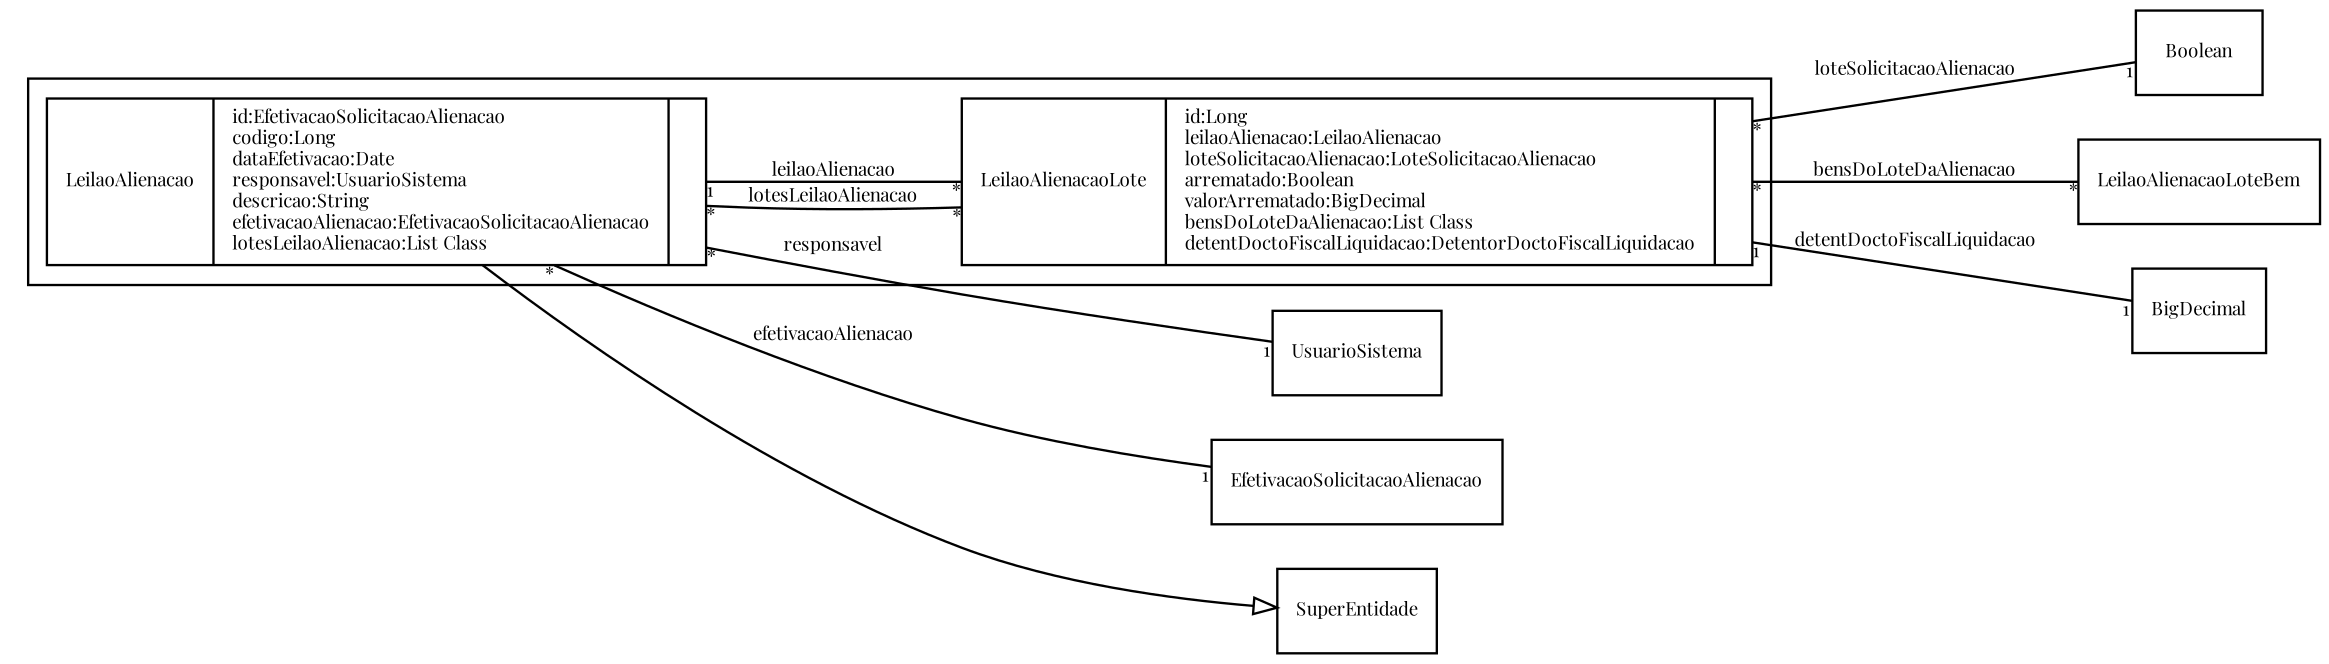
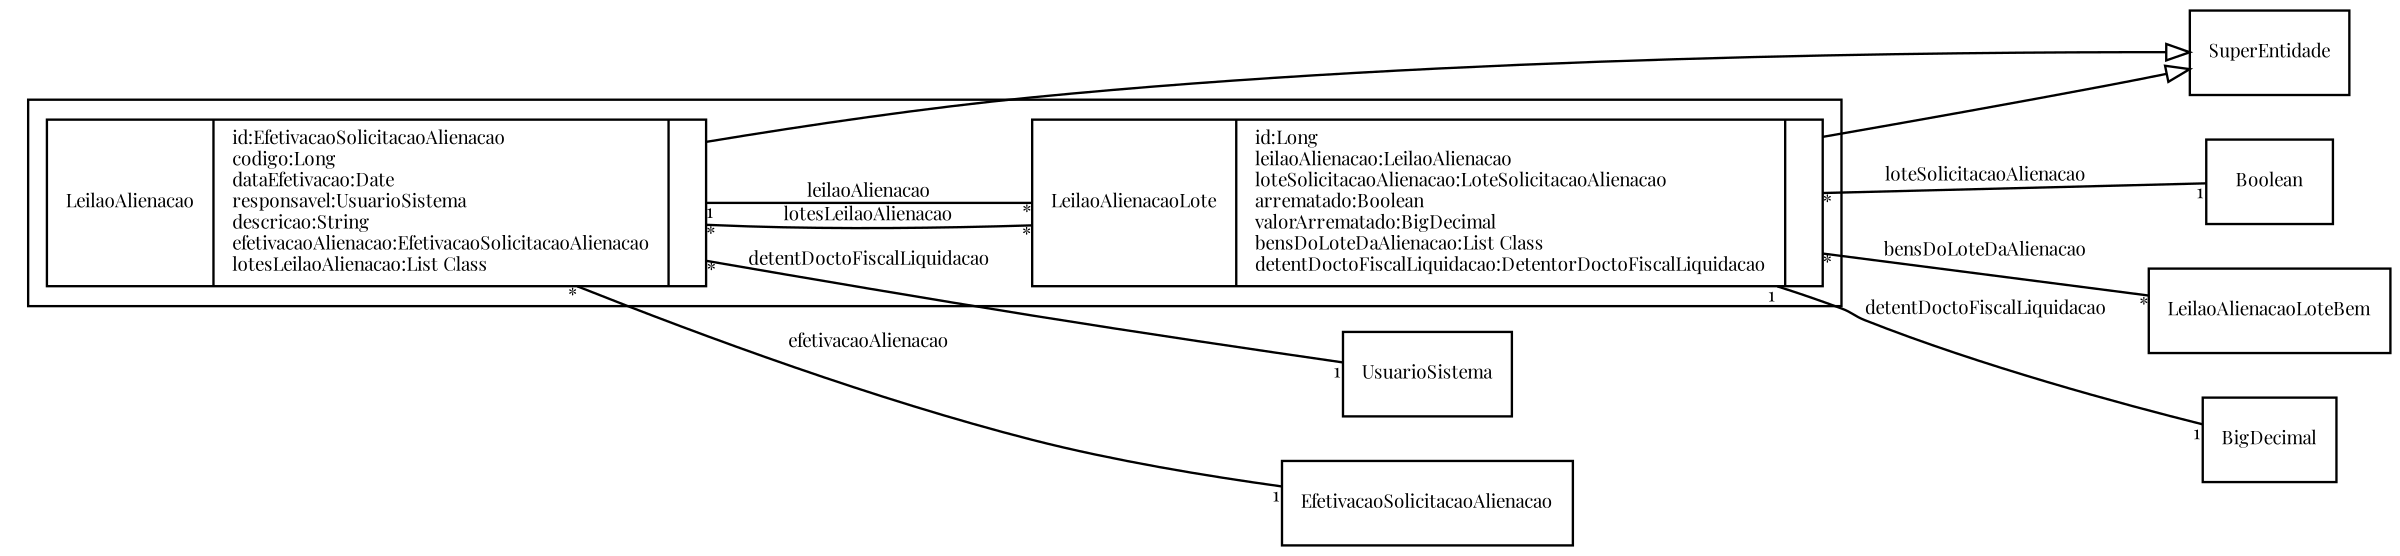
edge "LeilaoAlienacaoLote" -> "SuperEntidade": added
edge "LeilaoAlienacao" -- "UsuarioSistema": label "responsavel" -> "detentDoctoFiscalLiquidacao"
